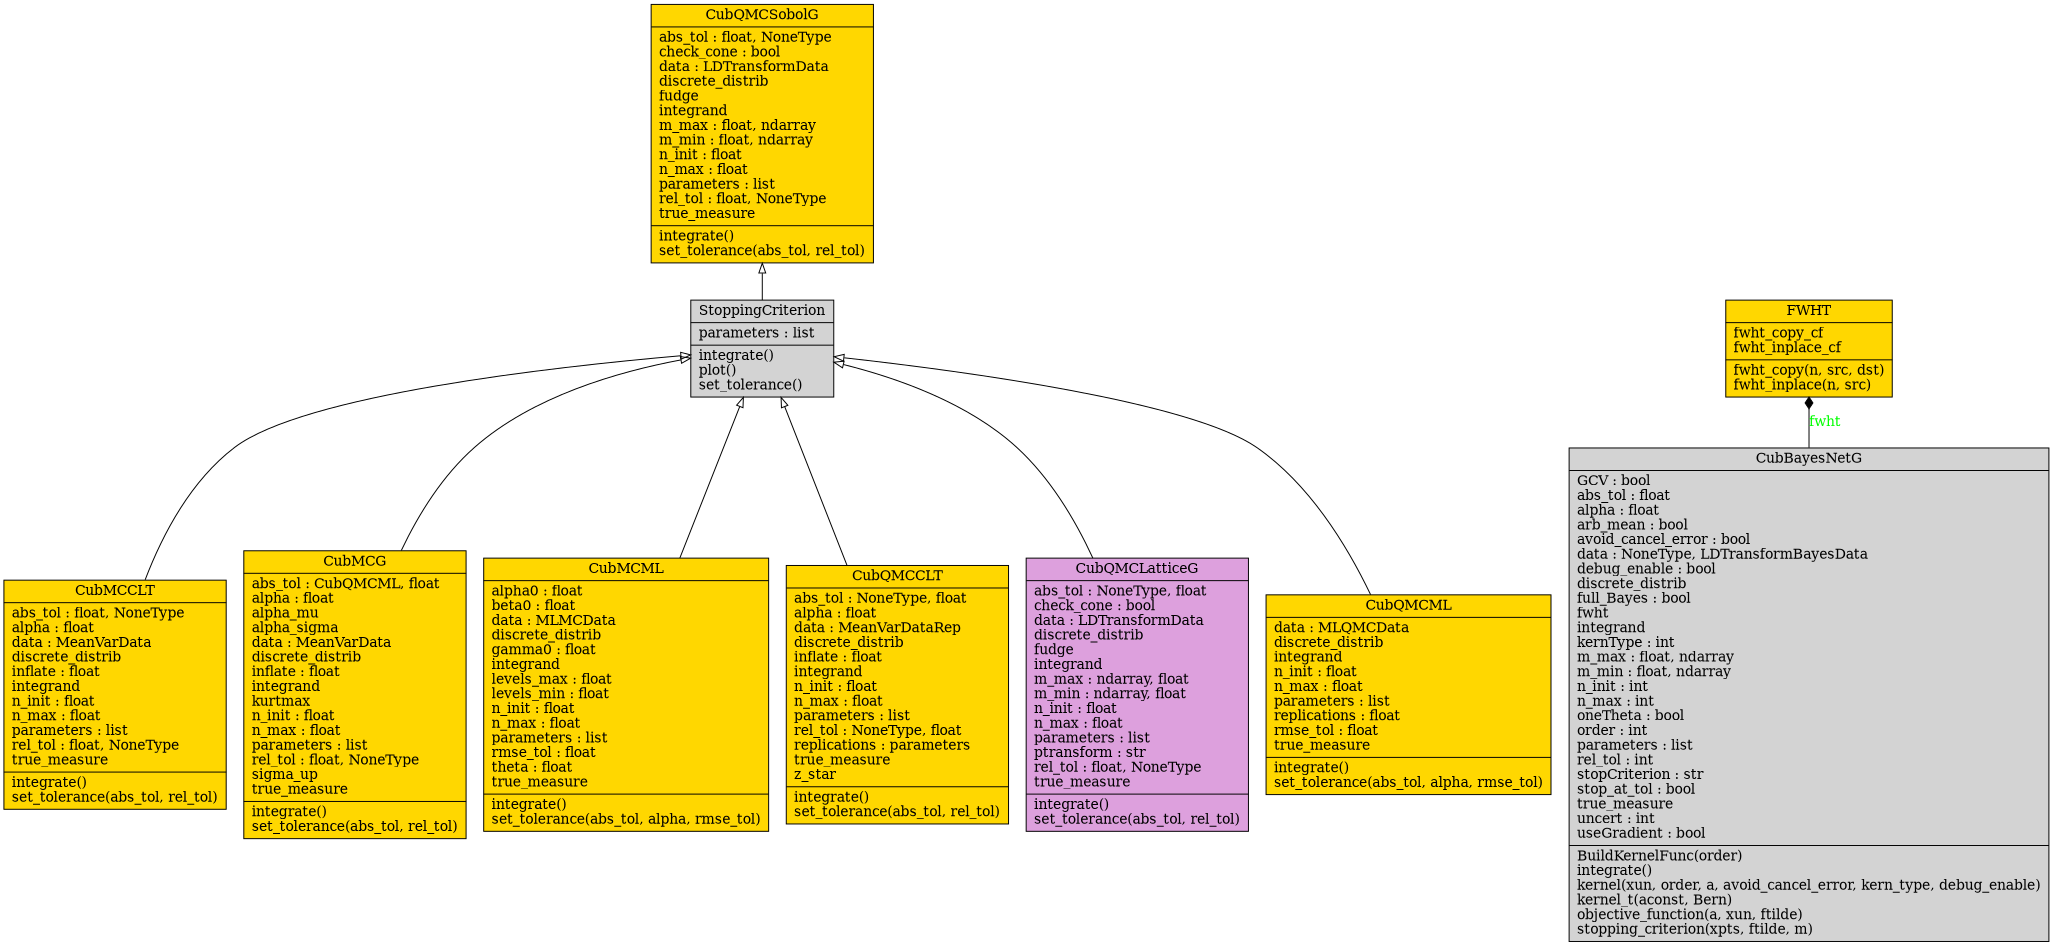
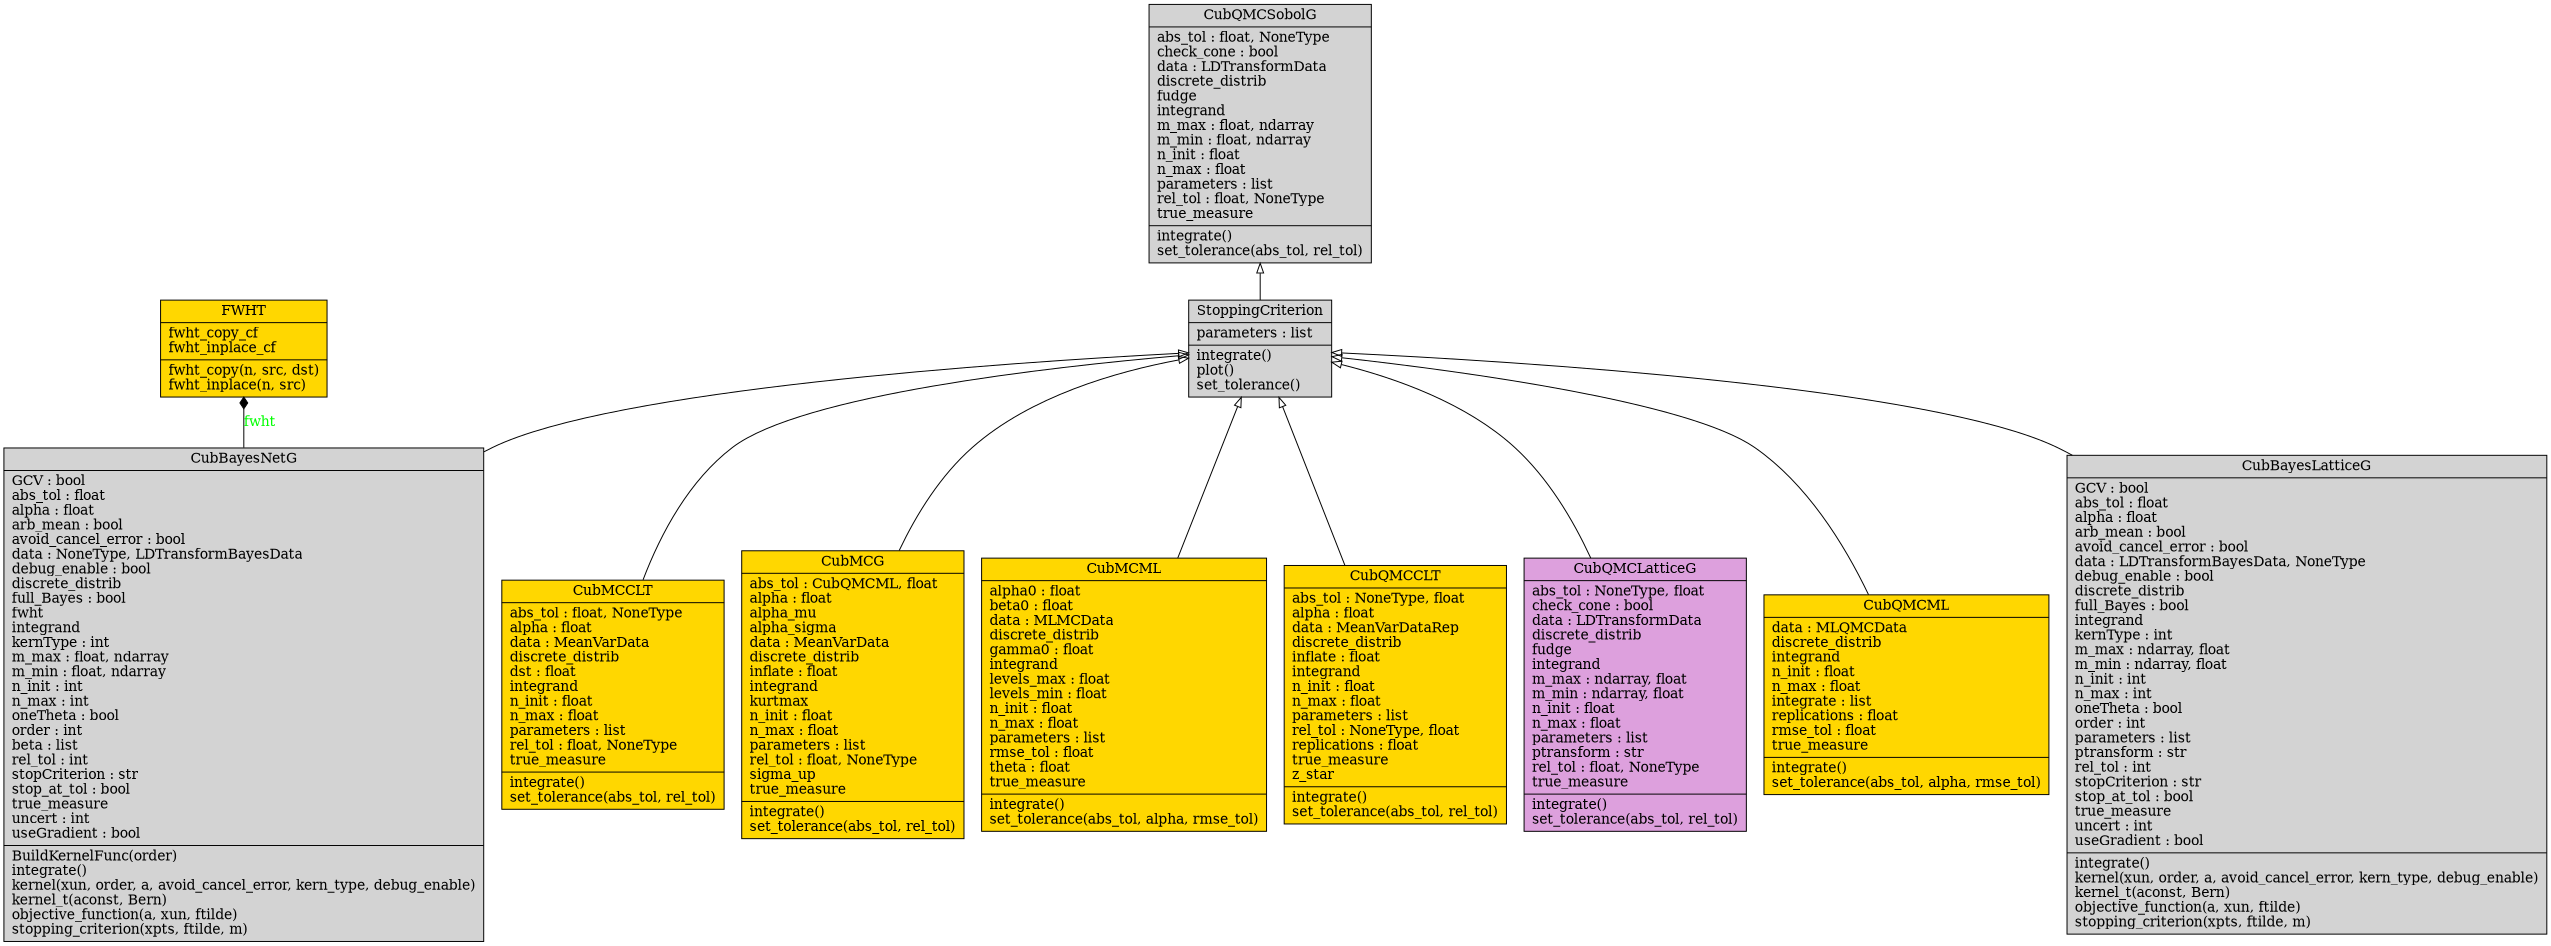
node "CubQMCSobolG": fillcolor gold -> lightgrey
edge "CubBayesNetG" -> "StoppingCriterion": added
node "CubMCCLT": text "inflate : float" -> "dst : float"
node "CubBayesLatticeG": added
node "CubQMCML": text "parameters : list" -> "integrate : list"
node "CubQMCCLT": text "replications : parameters" -> "replications : float"
node "CubBayesNetG": text "parameters : list" -> "beta : list"
